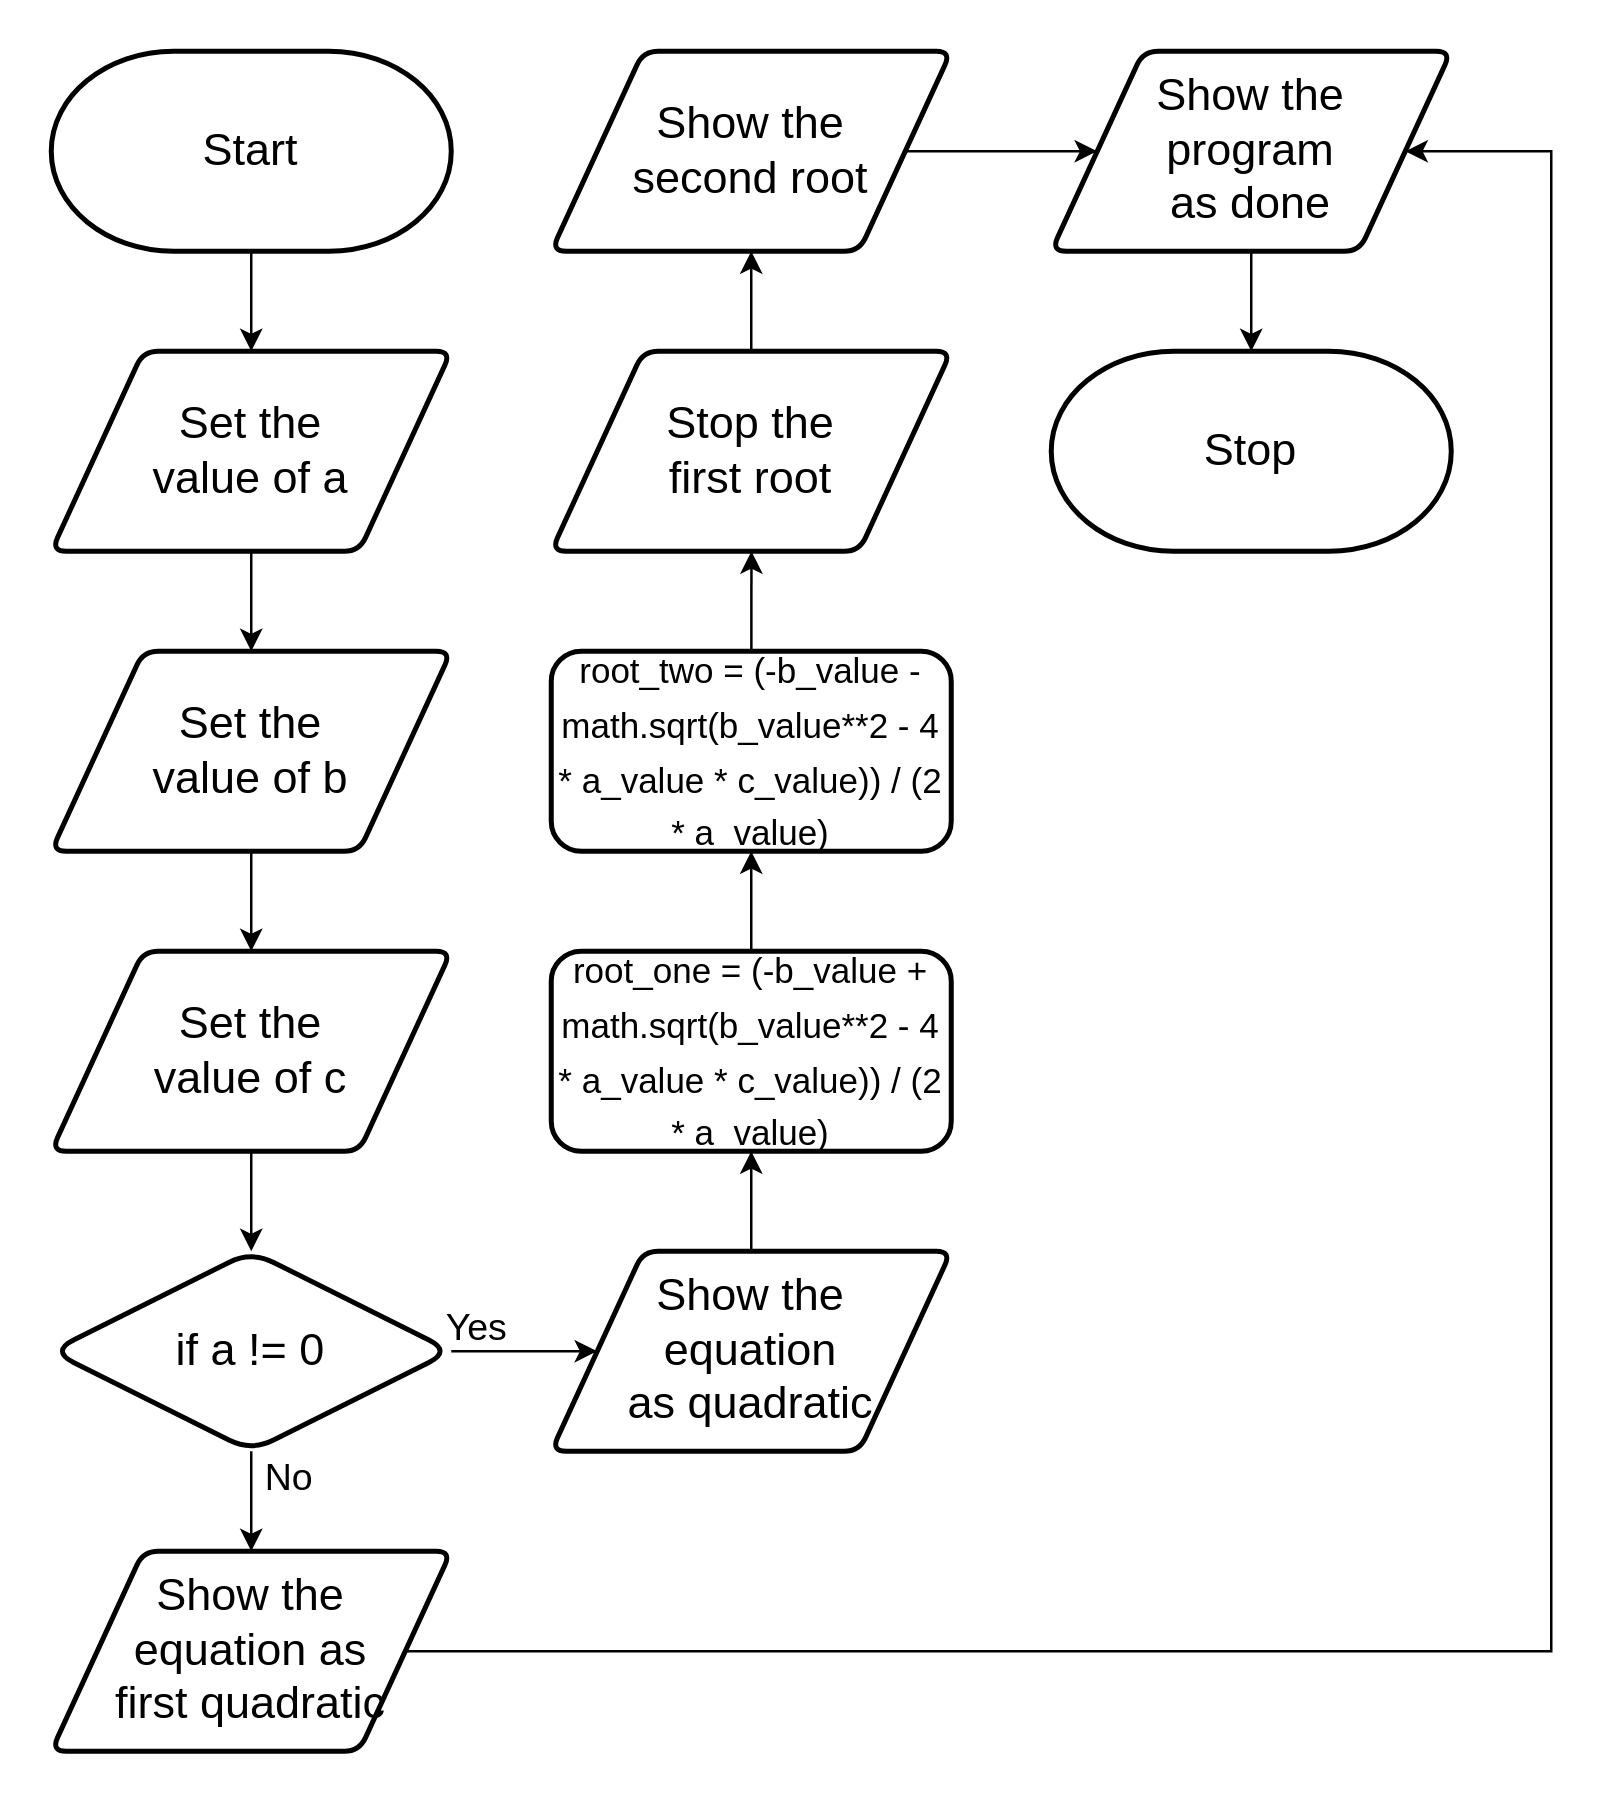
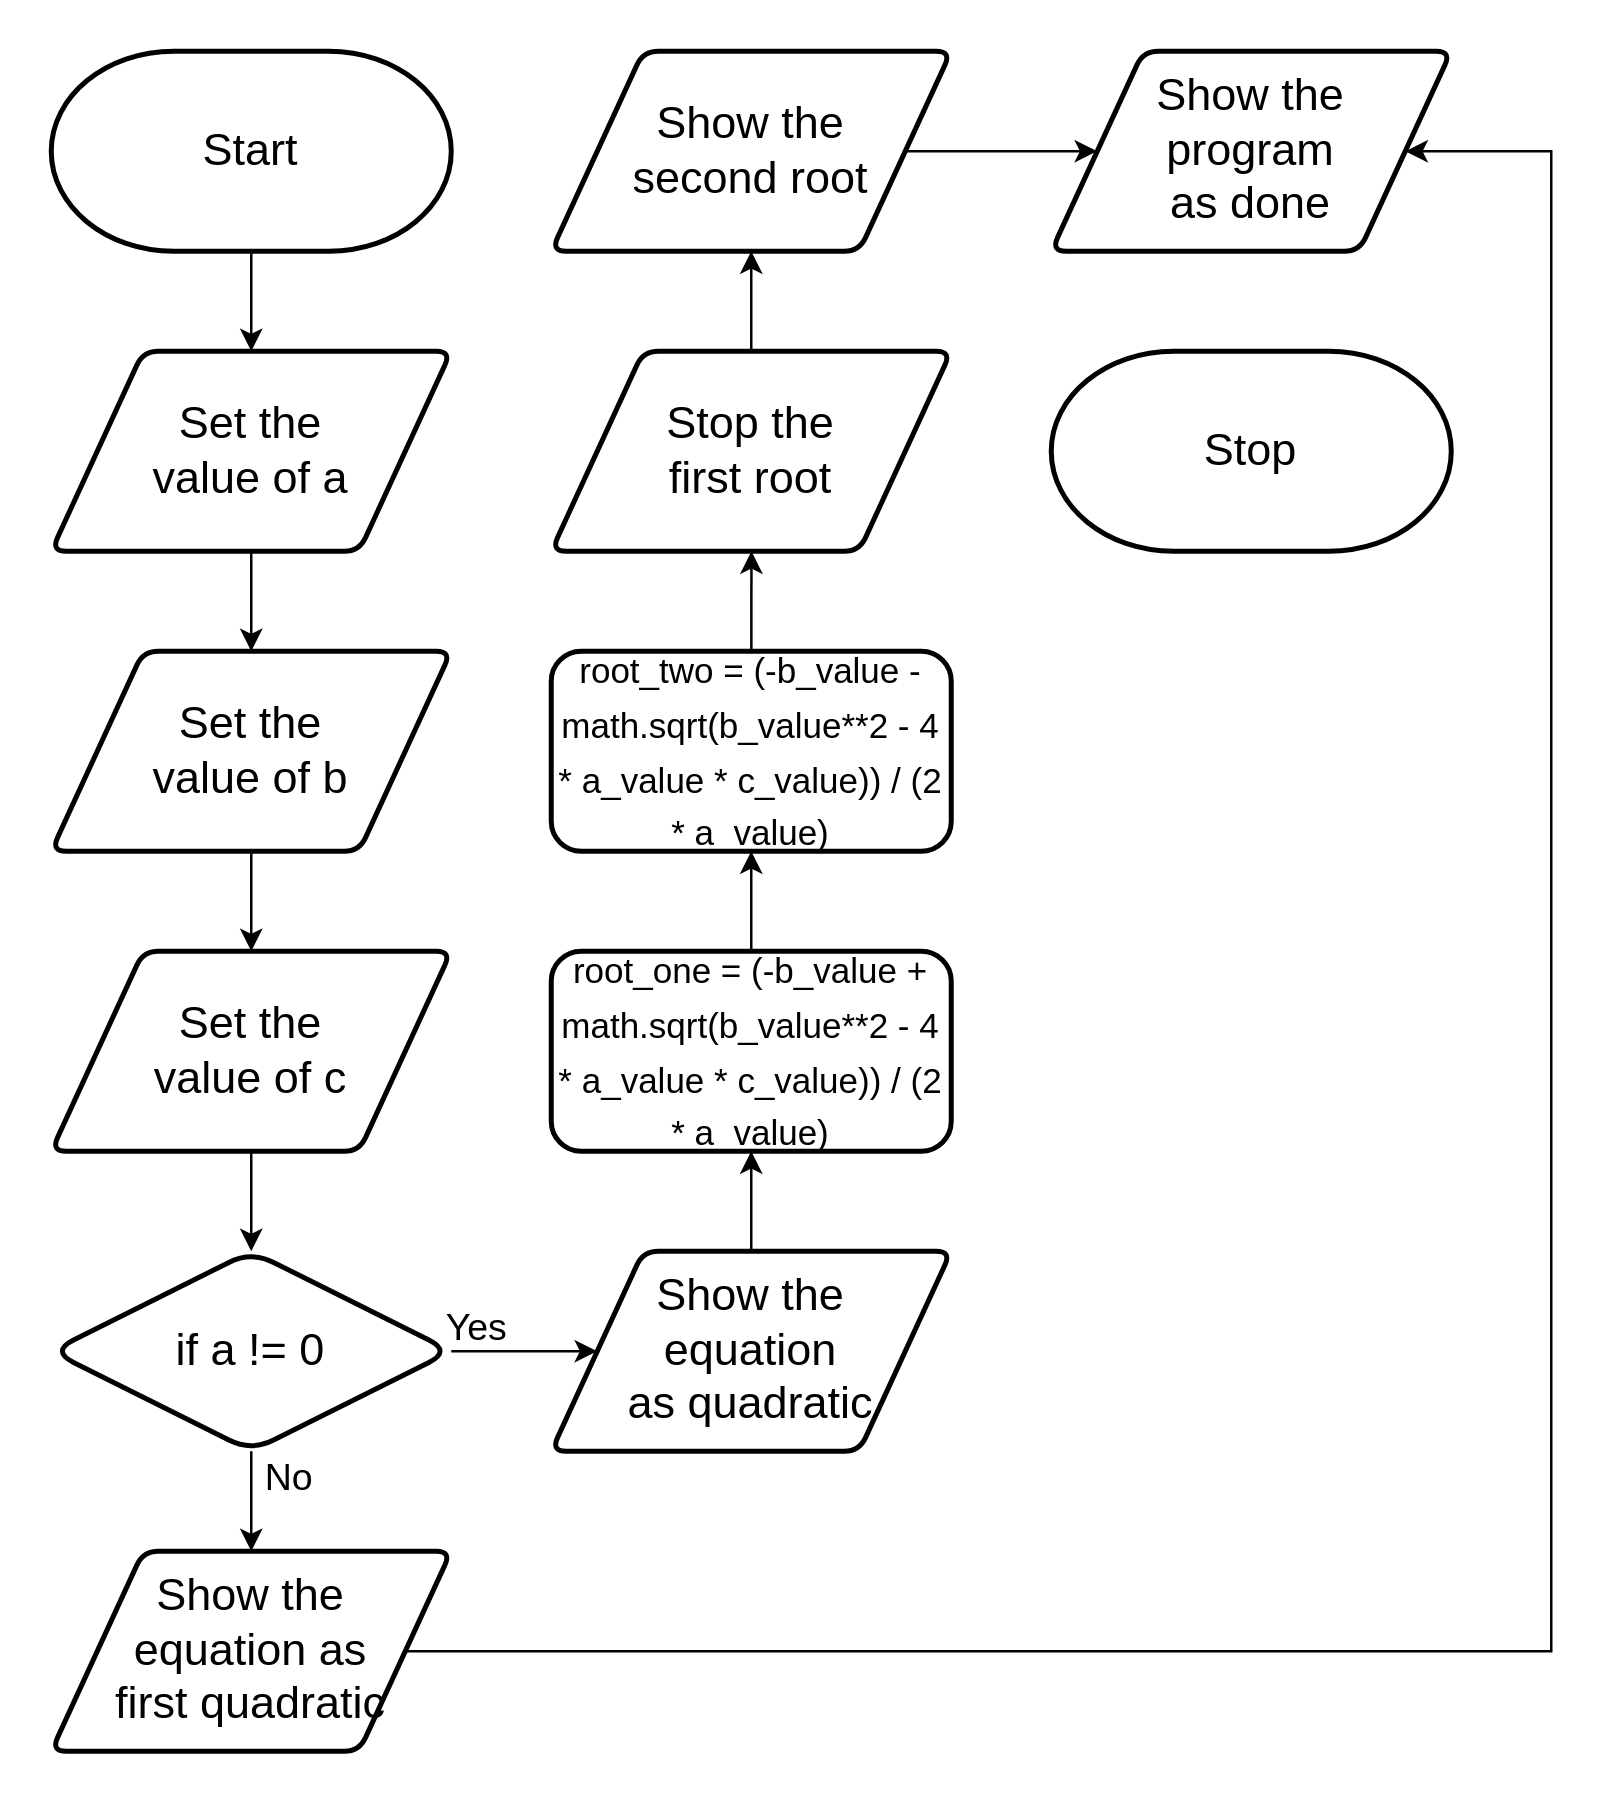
edge "Show the program as done" -> "Stop": removed
